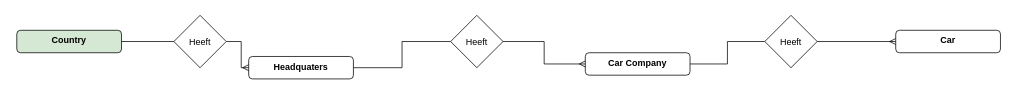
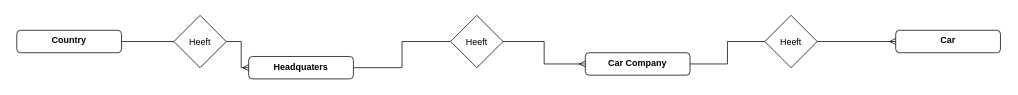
node "Country": fillcolor #d5e8d4 -> #ffffff
